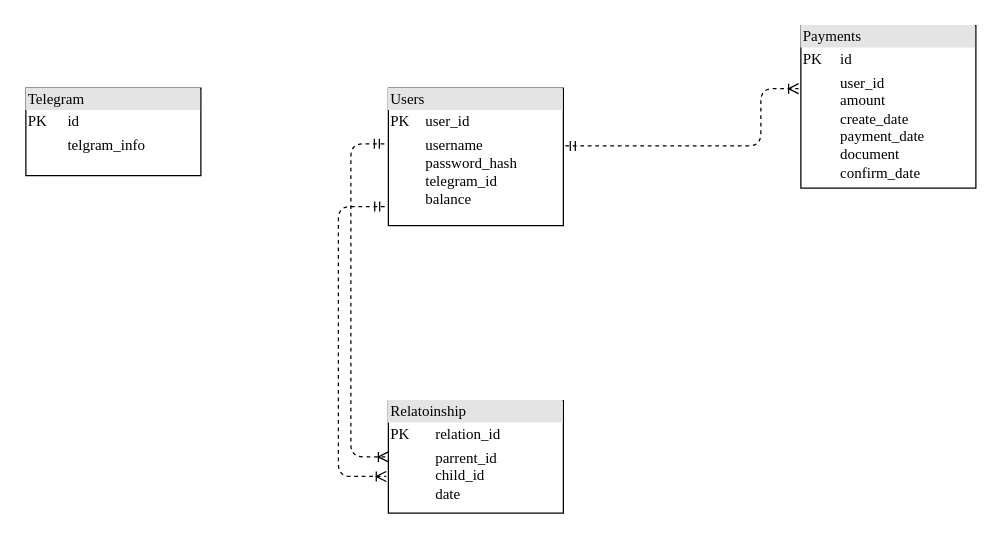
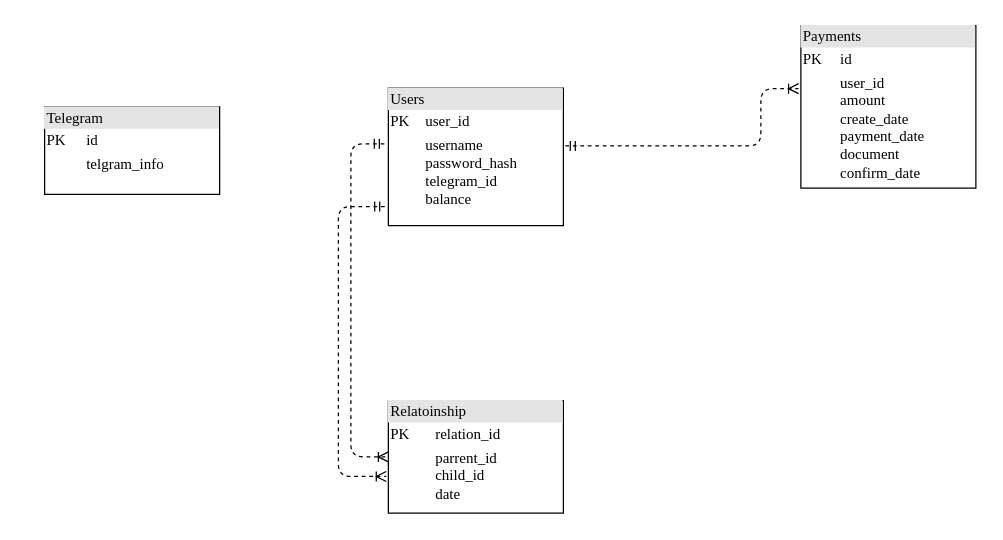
node "Telegram PK id telgram_info": moved (113, 132) -> (132, 151)
